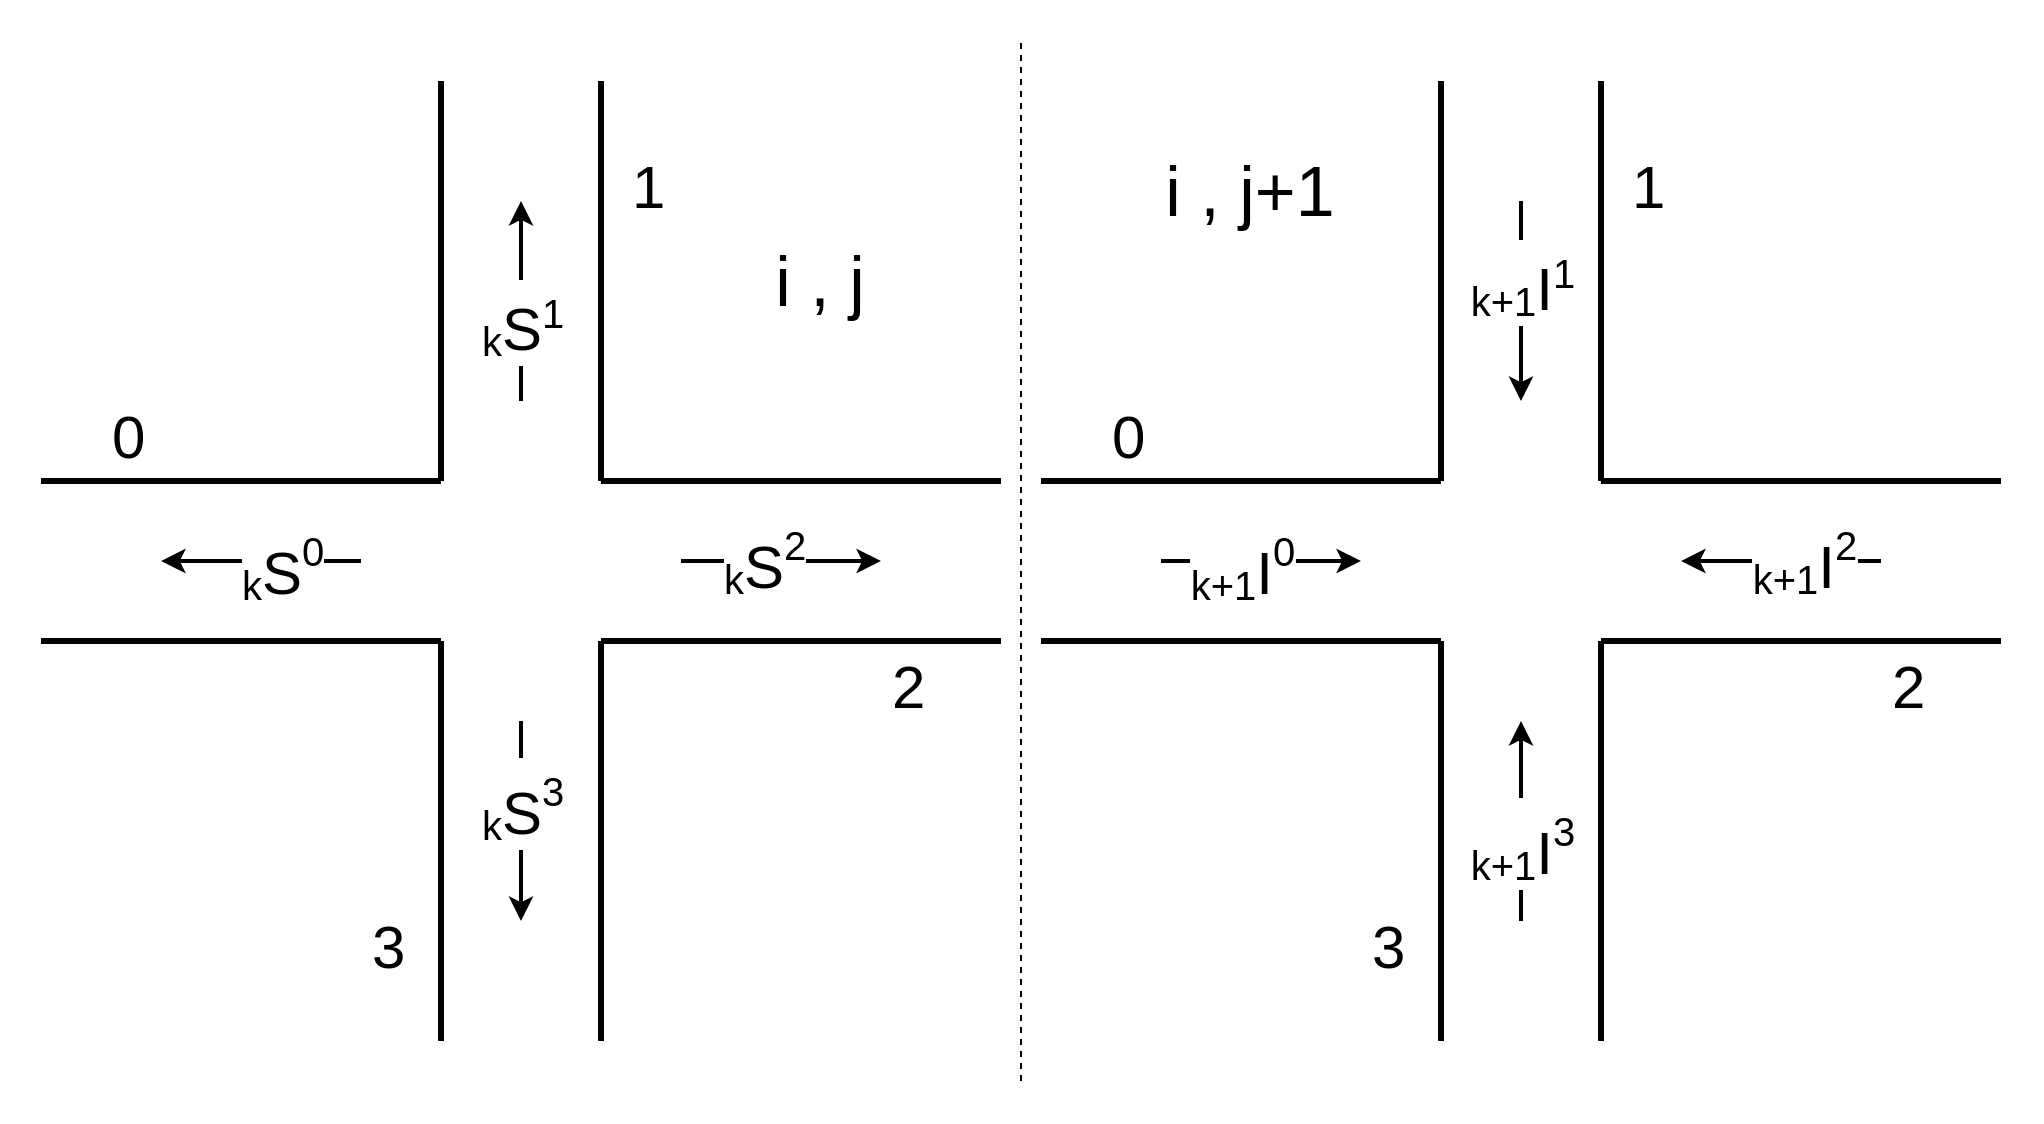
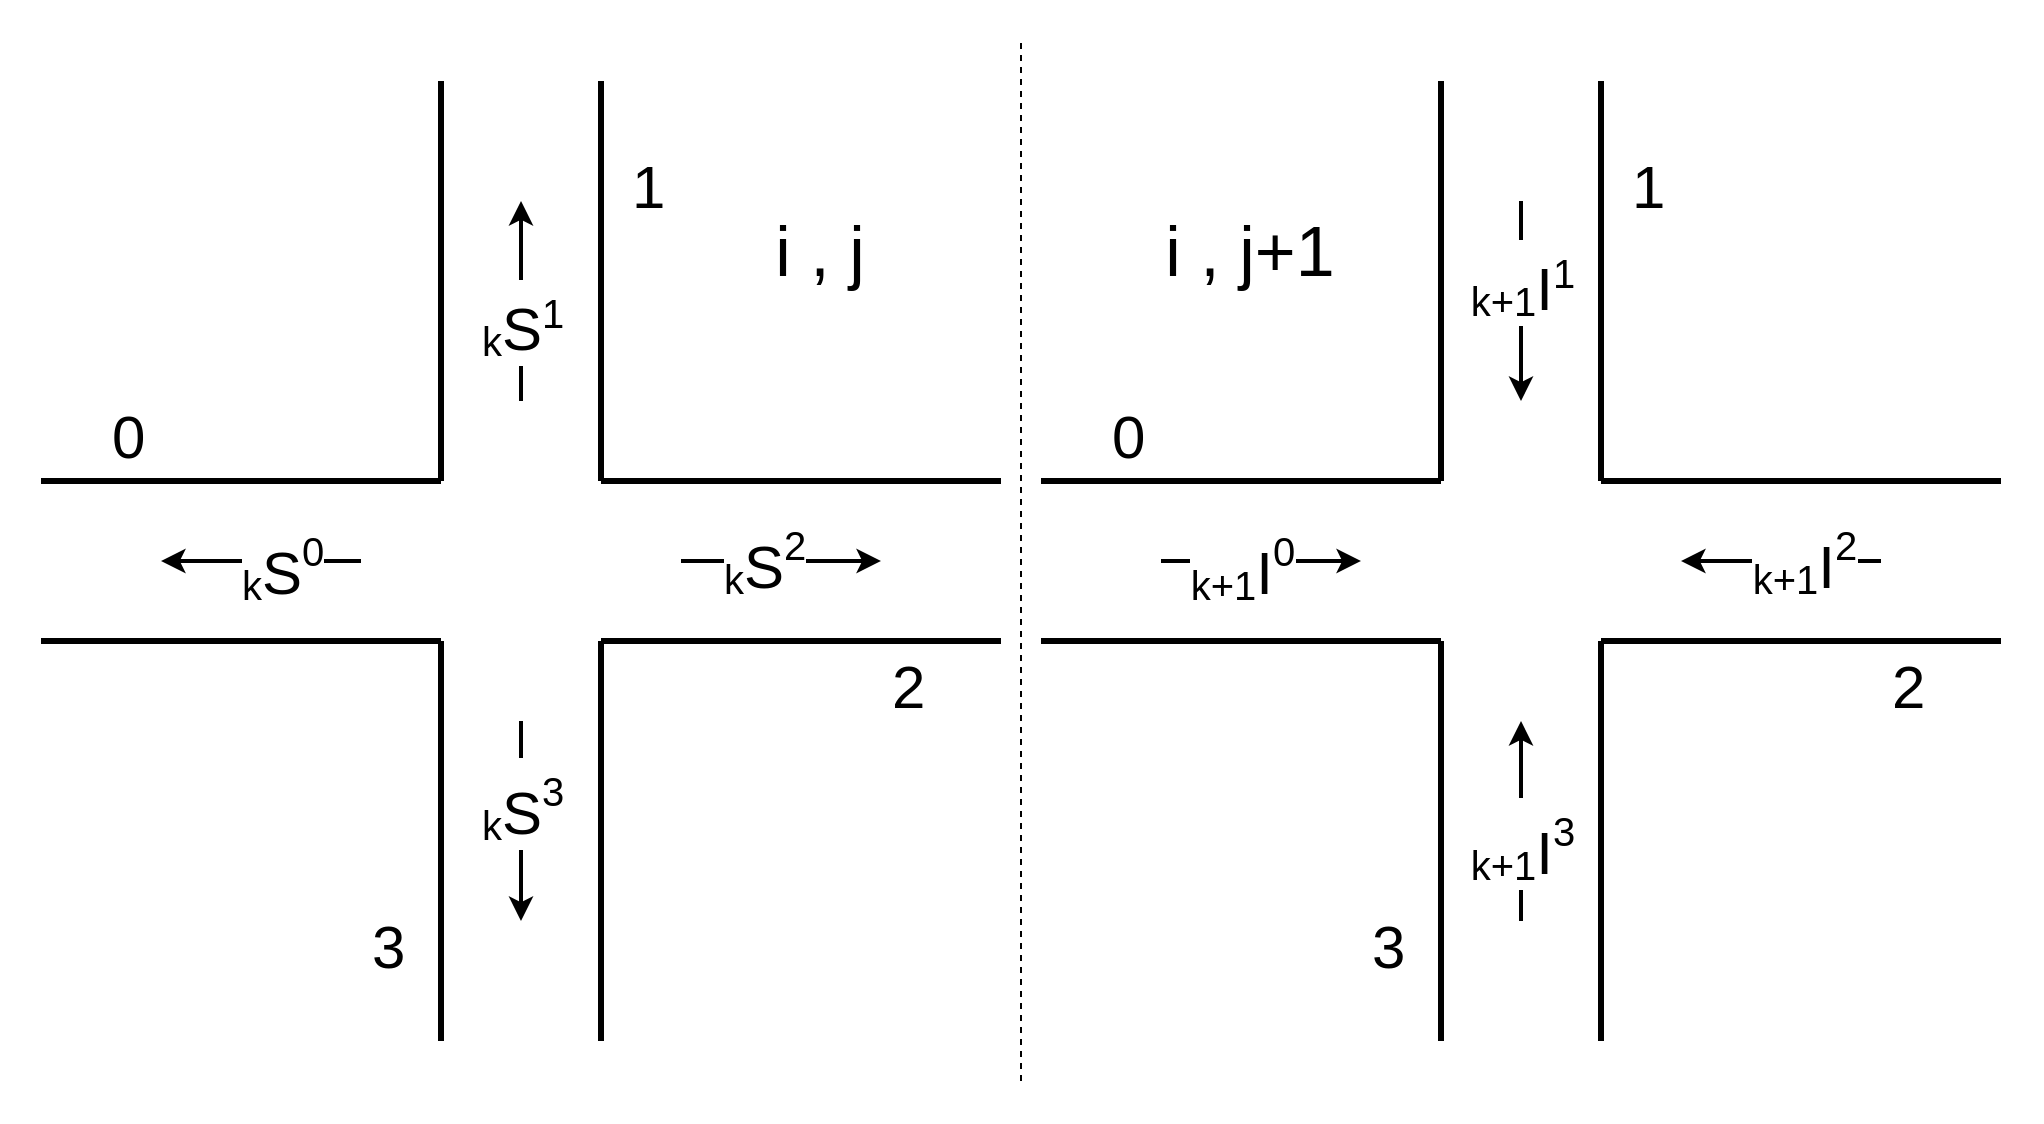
node "i , j+1": moved (1251, 191) -> (1251, 251)
node "i , j": moved (821, 281) -> (821, 251)
